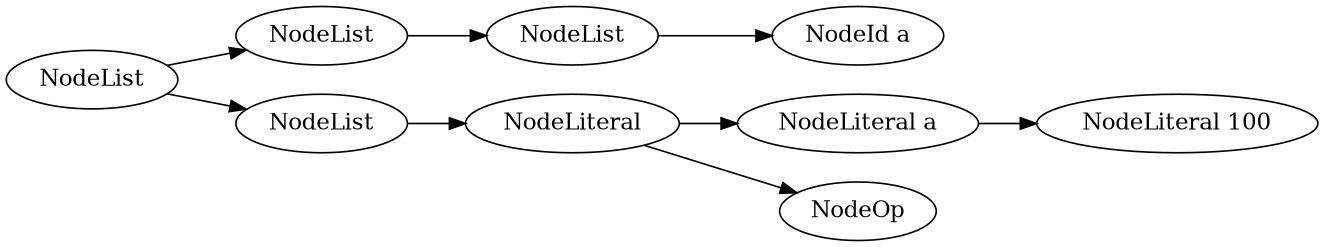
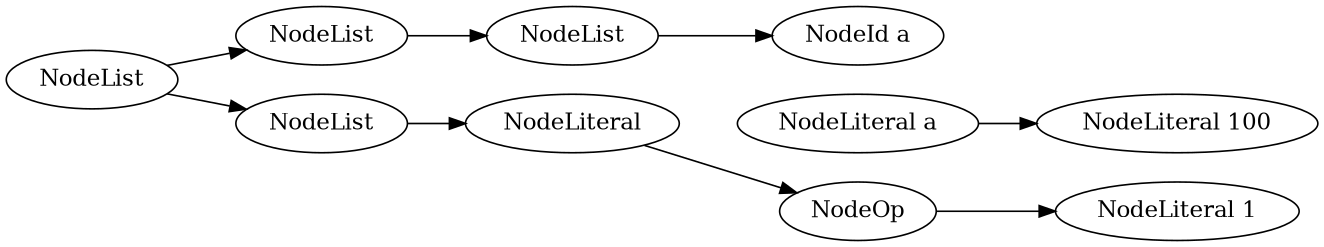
edge "NodeLiteral" -> "NodeLiteral a": removed
node "NodeLiteral 1": added
